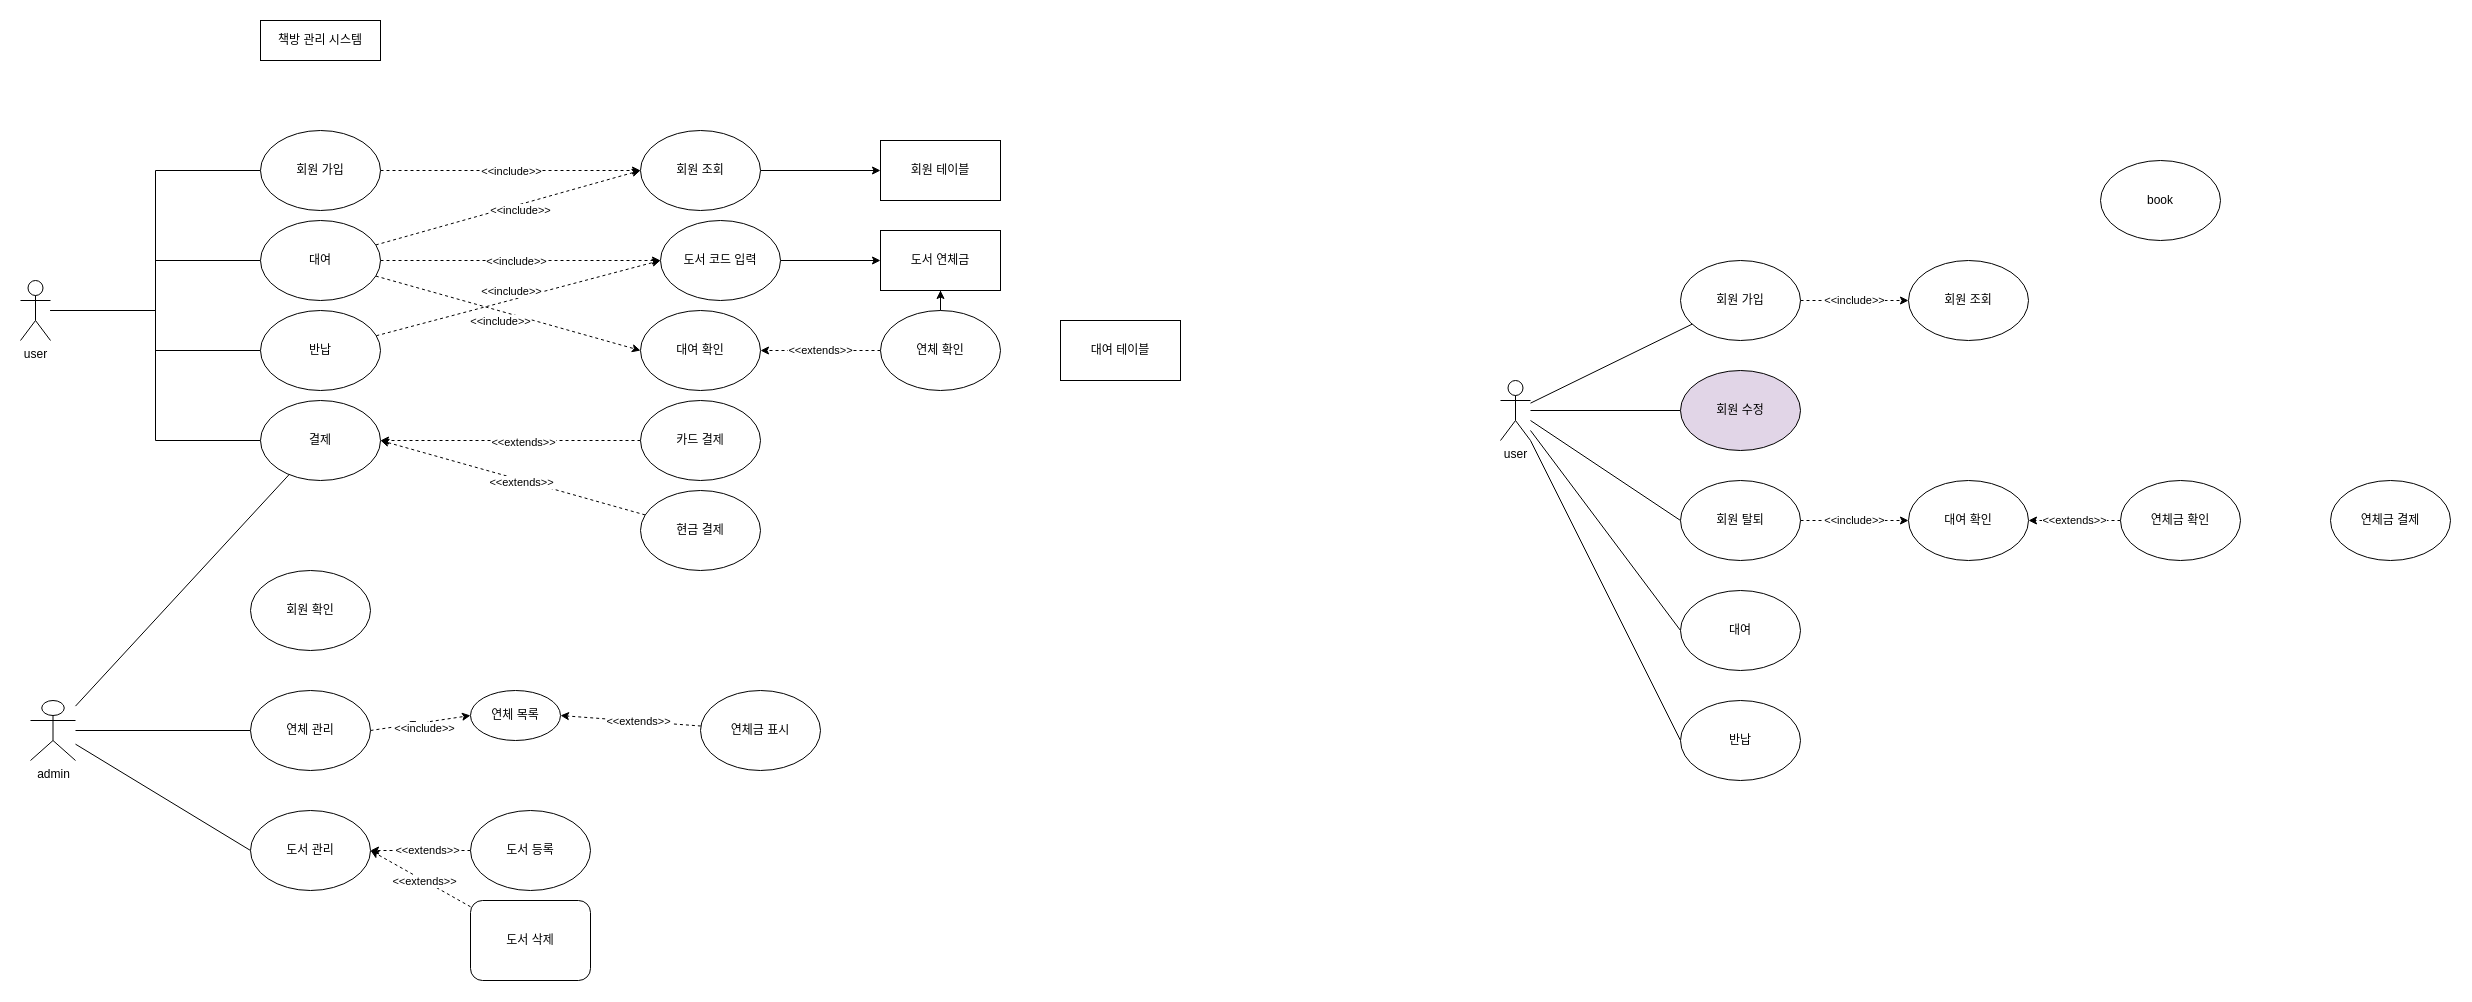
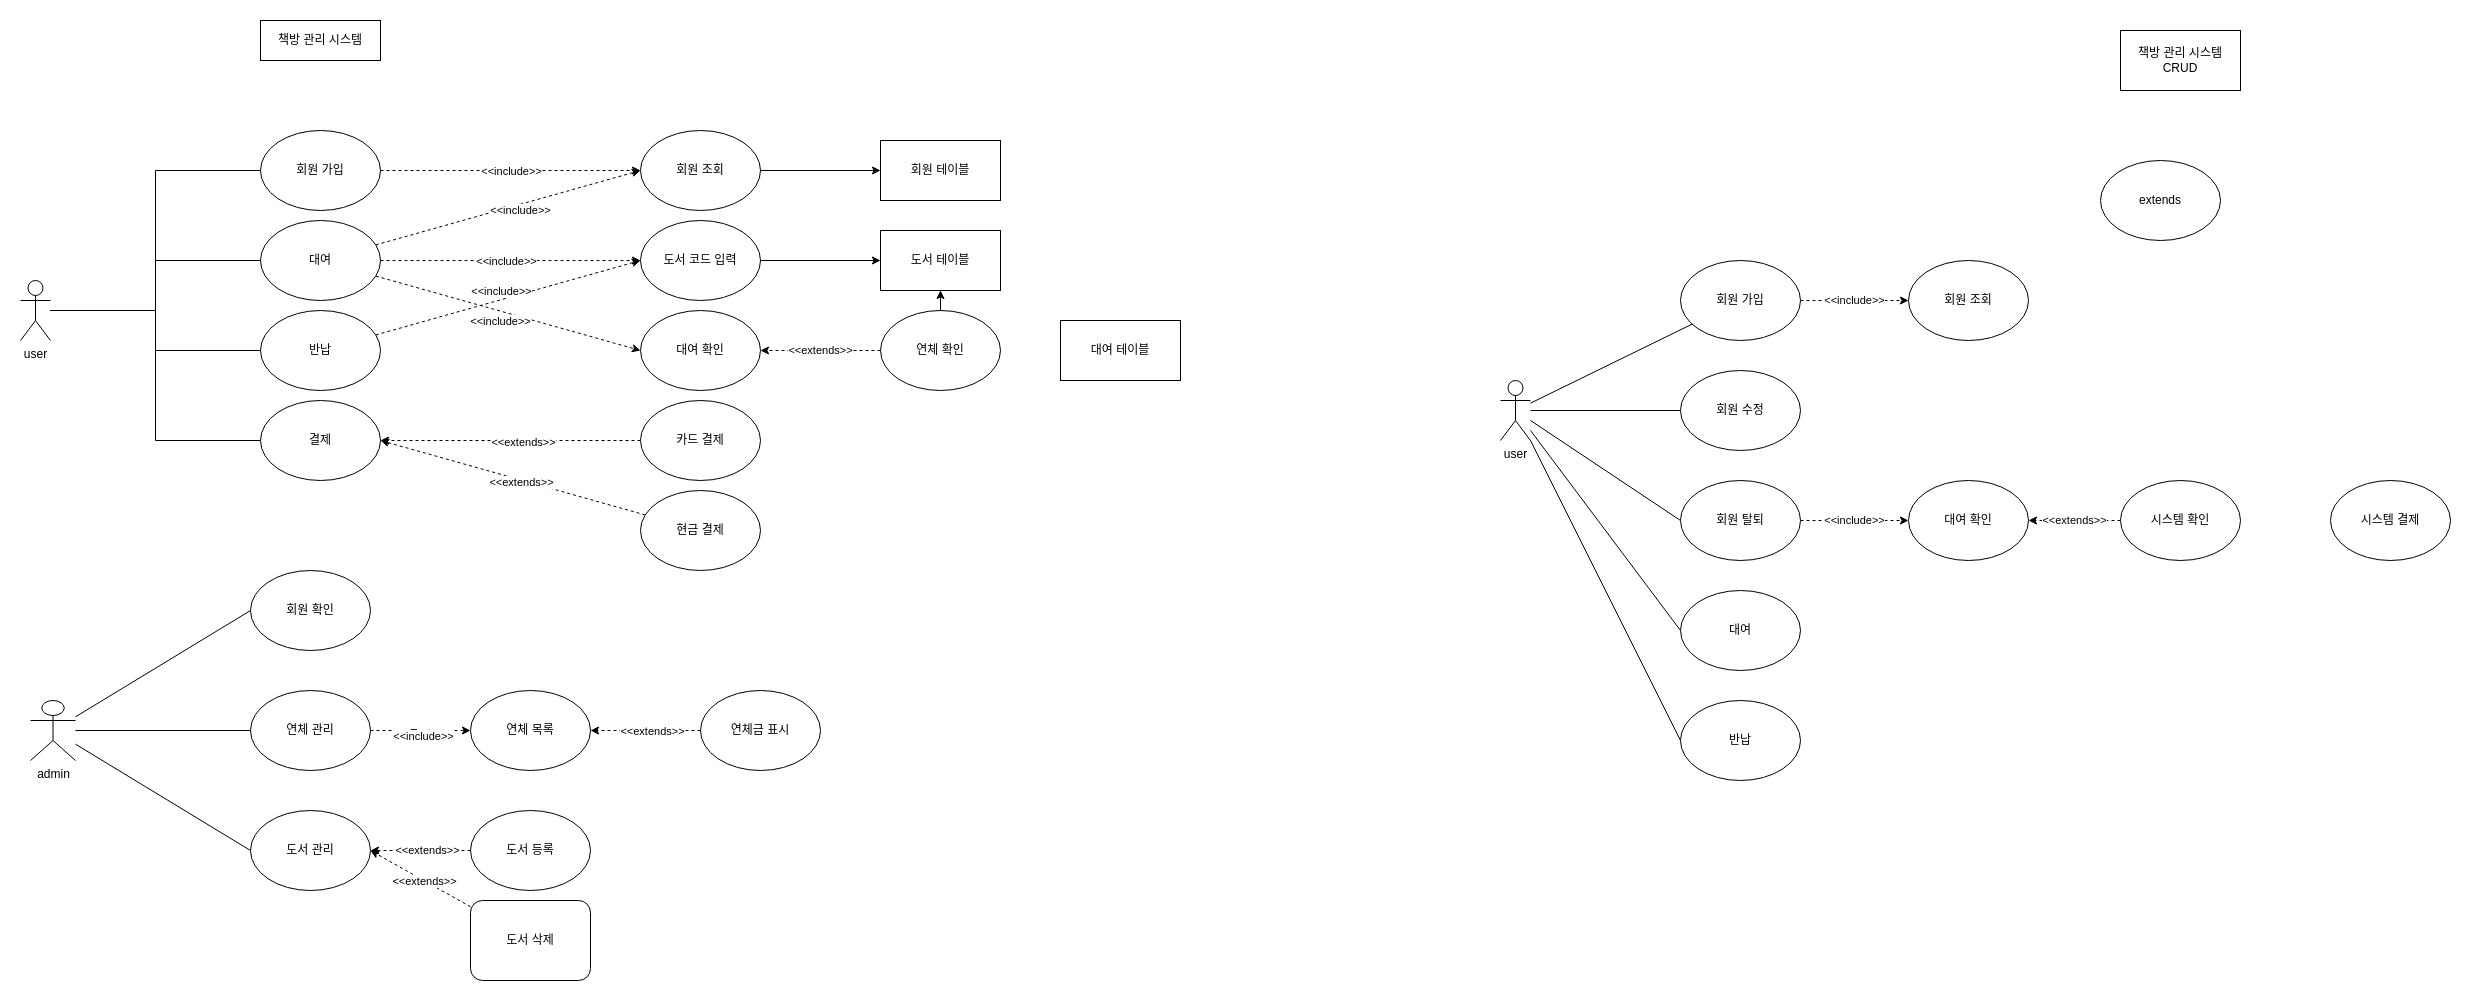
node "책방 관리 시스템 CRUD": added
node "book": label "book" -> "extends"
node "도서 코드 입력": moved (721, 261) -> (701, 261)
node "도서 연체금": label "도서 연체금" -> "도서 테이블"
node "회원 수정": fillcolor #e1d5e7 -> #ffffff
node "연체금 확인": label "연체금 확인" -> "시스템 확인"
node "연체금 결제": label "연체금 결제" -> "시스템 결제"
edge "결제" -- "admin": now "회원 확인" -- "admin"
node "연체 목록": size 90x50 -> 120x80
